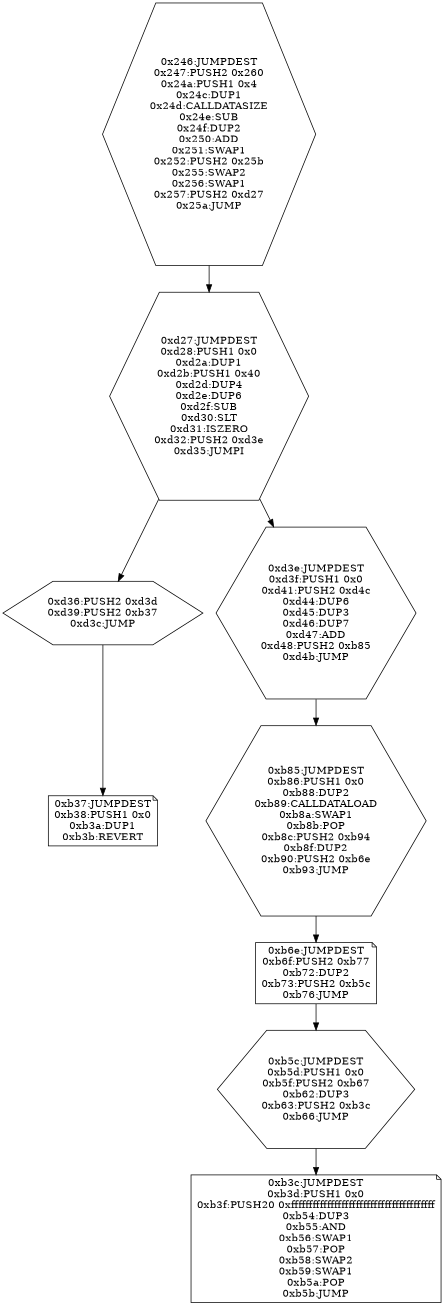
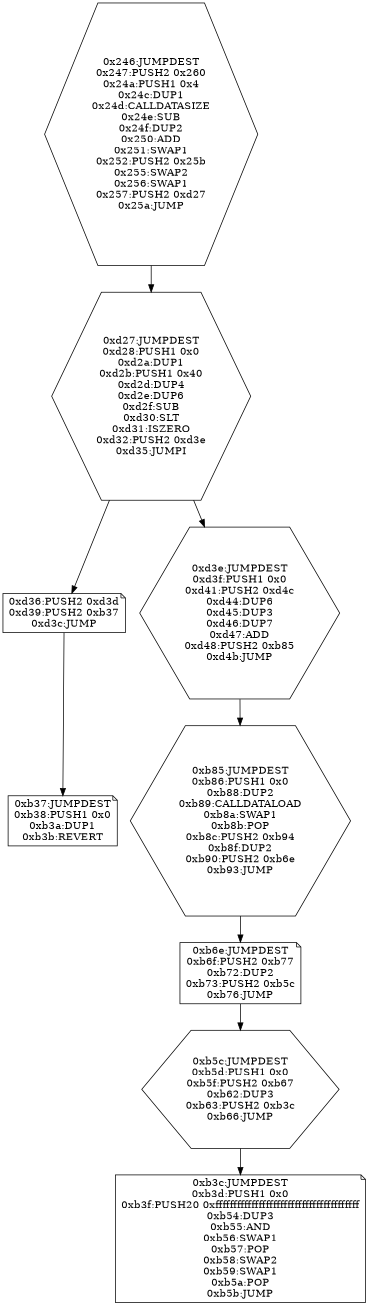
node "0xd36:PUSH2 0xd3d 0xd39:PUSH2 0xb37 0xd3c:JUMP": shape hexagon -> note
